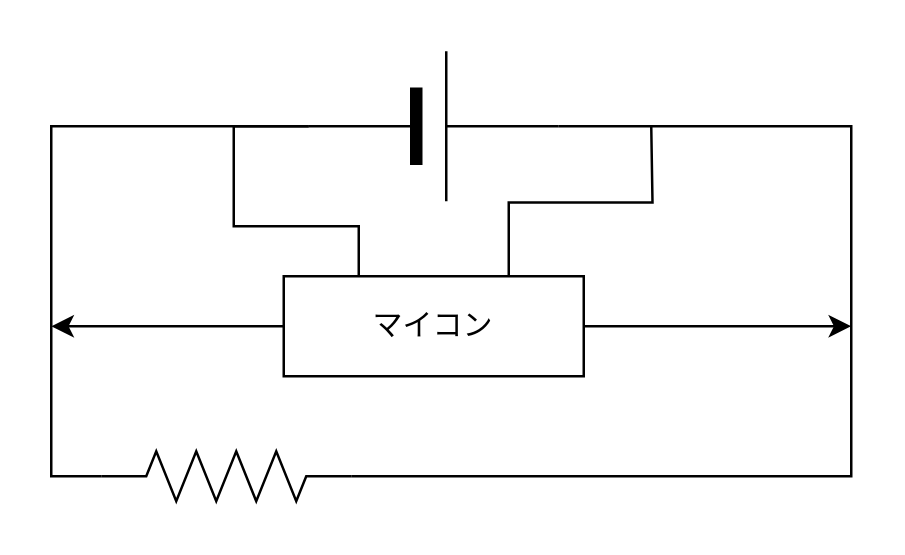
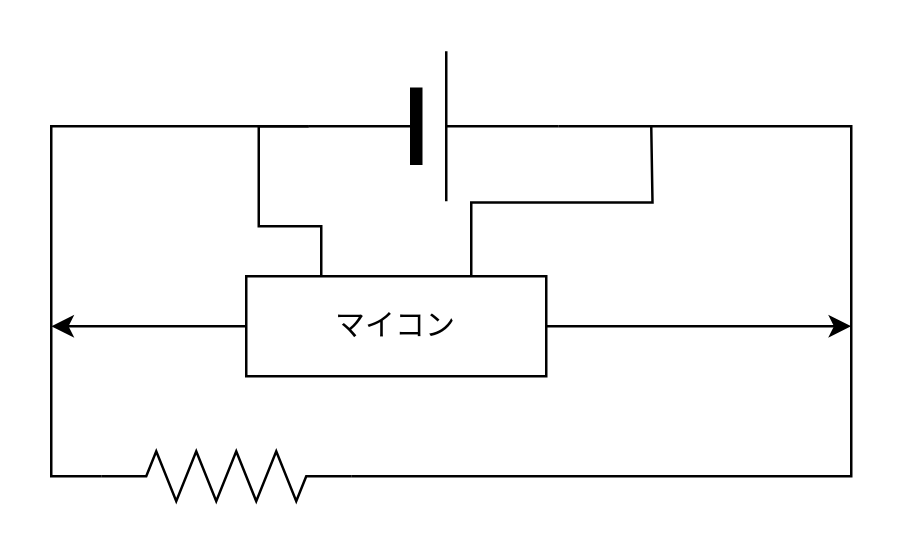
node "マイコン": moved (434, 326) -> (396, 326)
